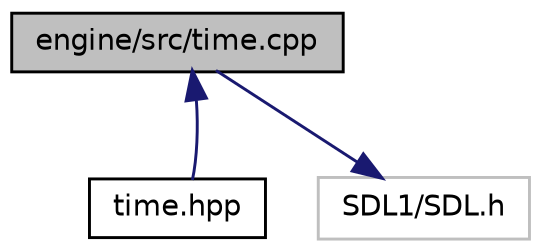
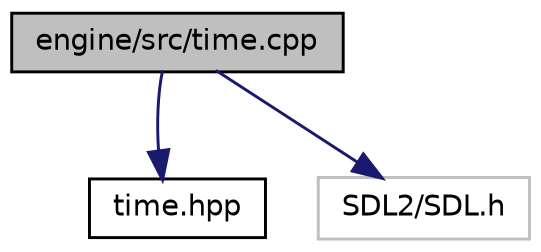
edge "time.hpp" -> "engine/src/time.cpp": reversed
node "SDL1/SDL.h": label "SDL1/SDL.h" -> "SDL2/SDL.h"
